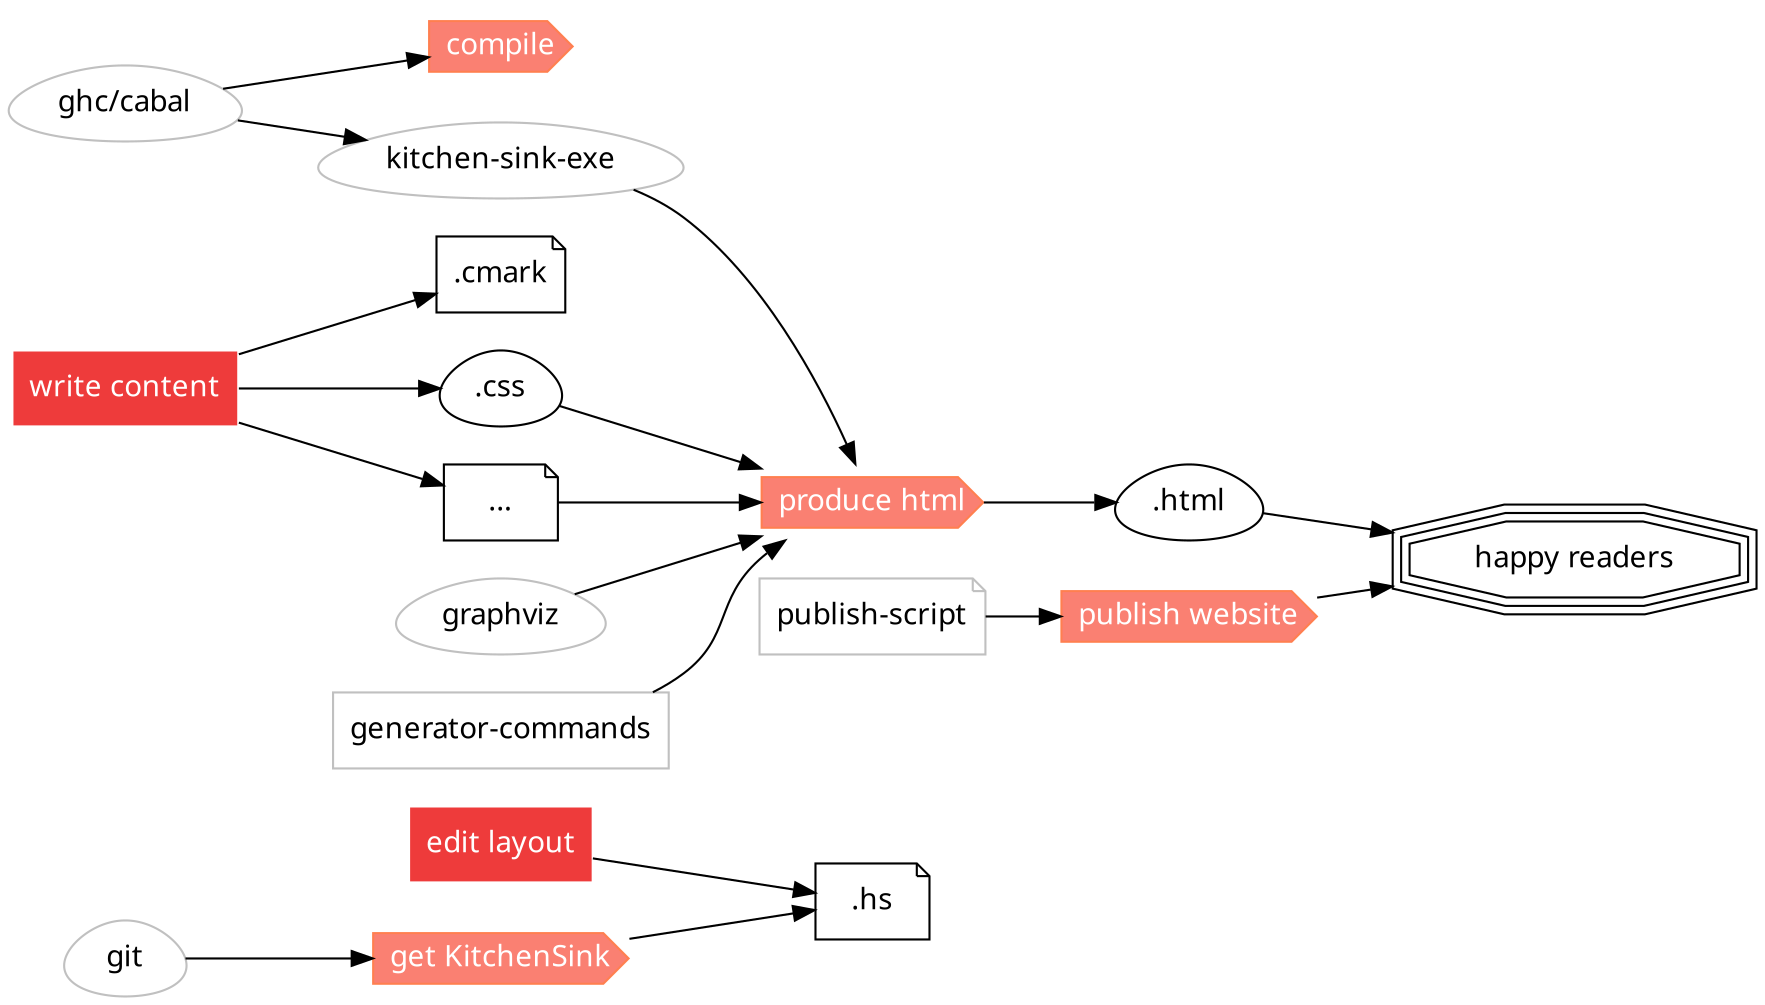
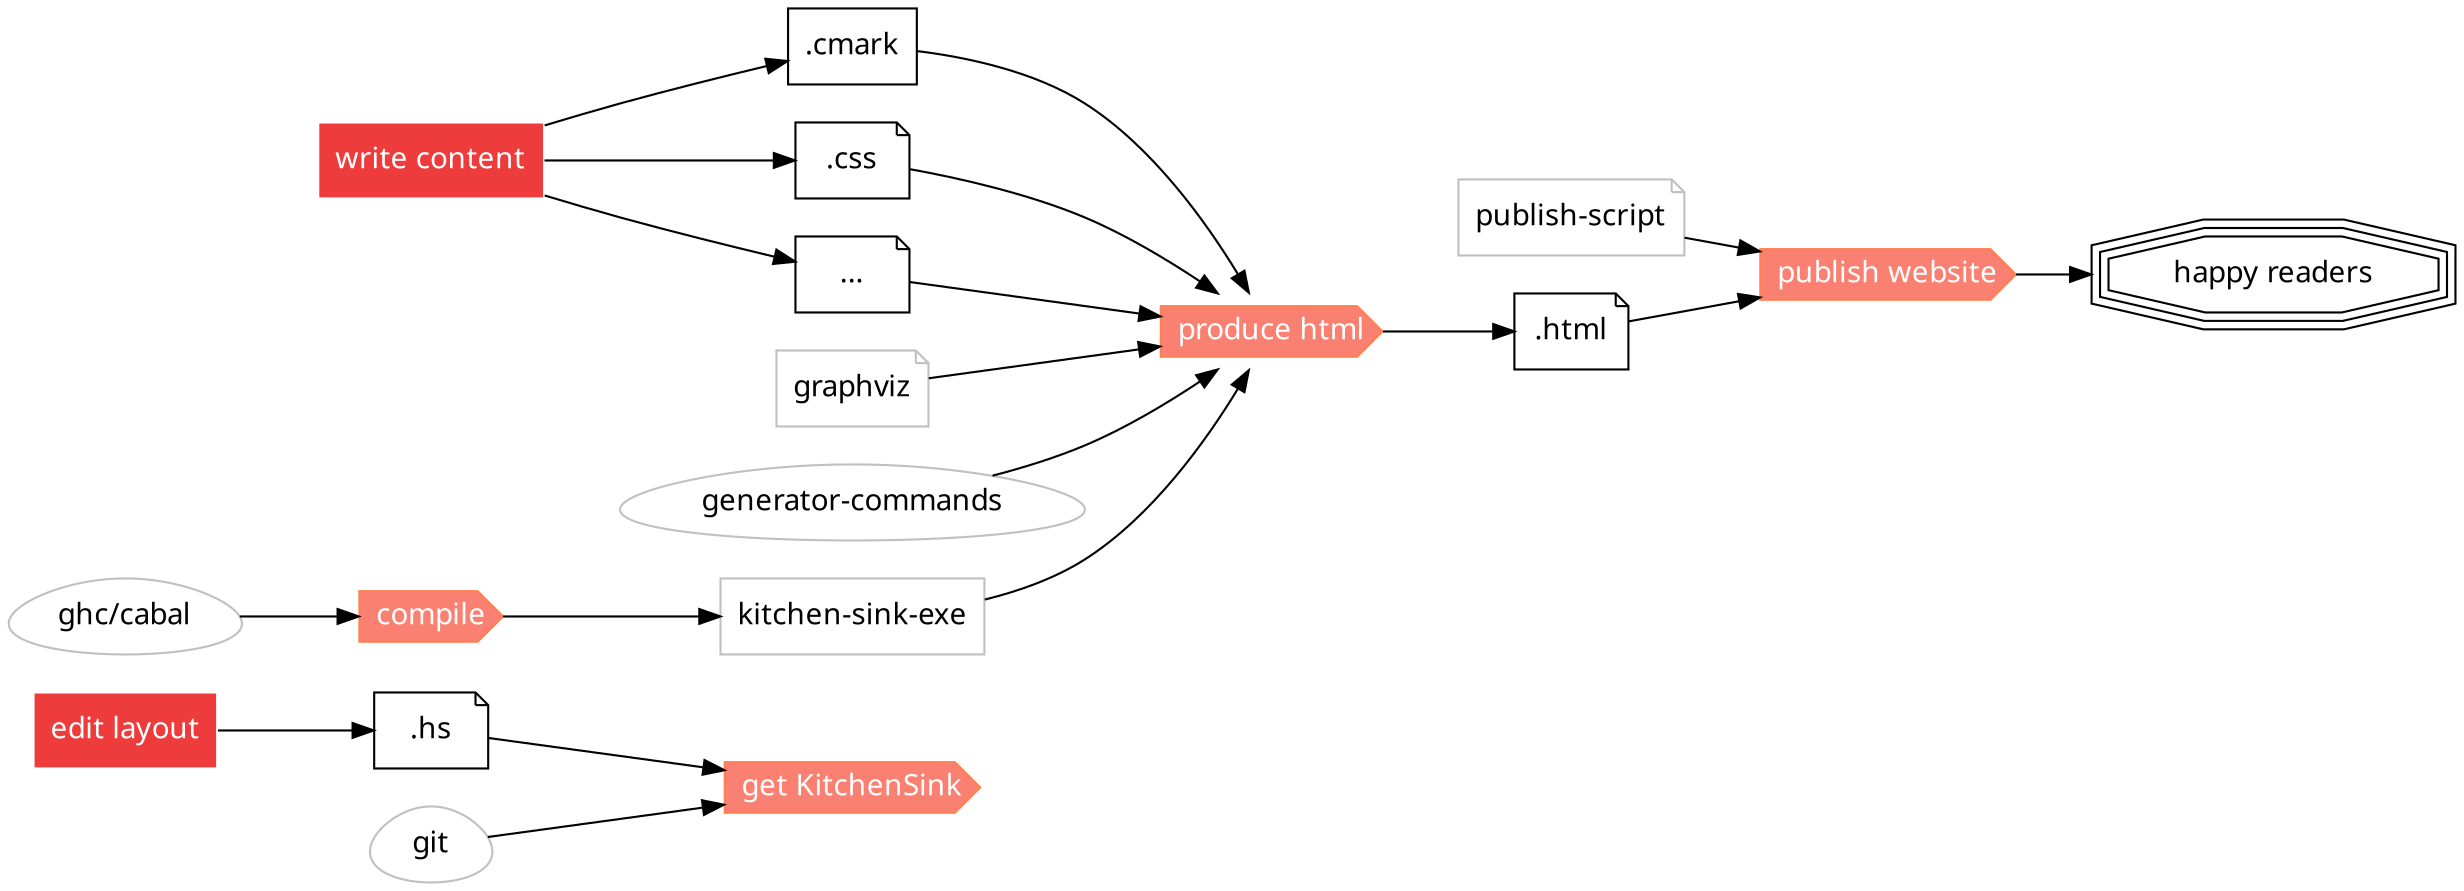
edge ".cmark" -> "produce html": added
edge "ghc/cabal" -> "kitchen-sink-exe": now "compile" -> "kitchen-sink-exe"
node "kitchen-sink-exe": shape egg -> box
node ".cmark": shape note -> box
node ".css": shape egg -> note
node ".html": shape egg -> note
edge ".html" -> "happy readers": now ".html" -> "publish website"
node "graphviz": shape egg -> note
node "generator-commands": shape box -> egg
edge "get KitchenSink" -> ".hs": reversed
